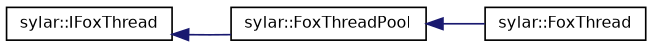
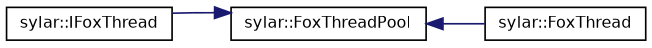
edge "sylar::FoxThreadPool" -> "sylar::IFoxThread": reversed
